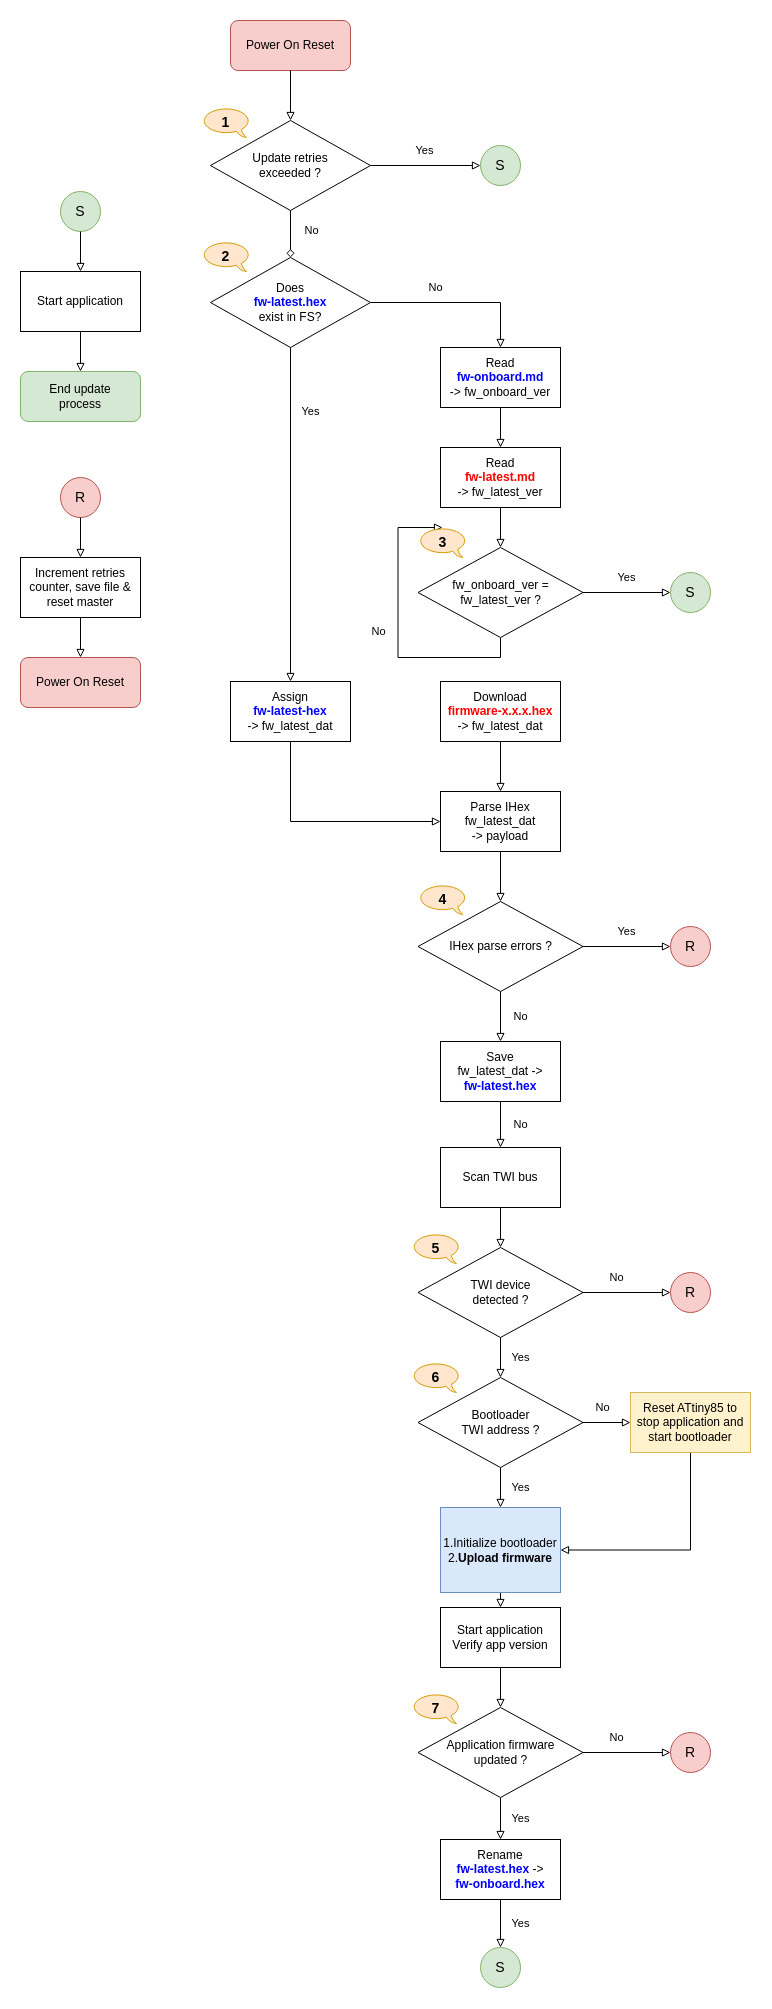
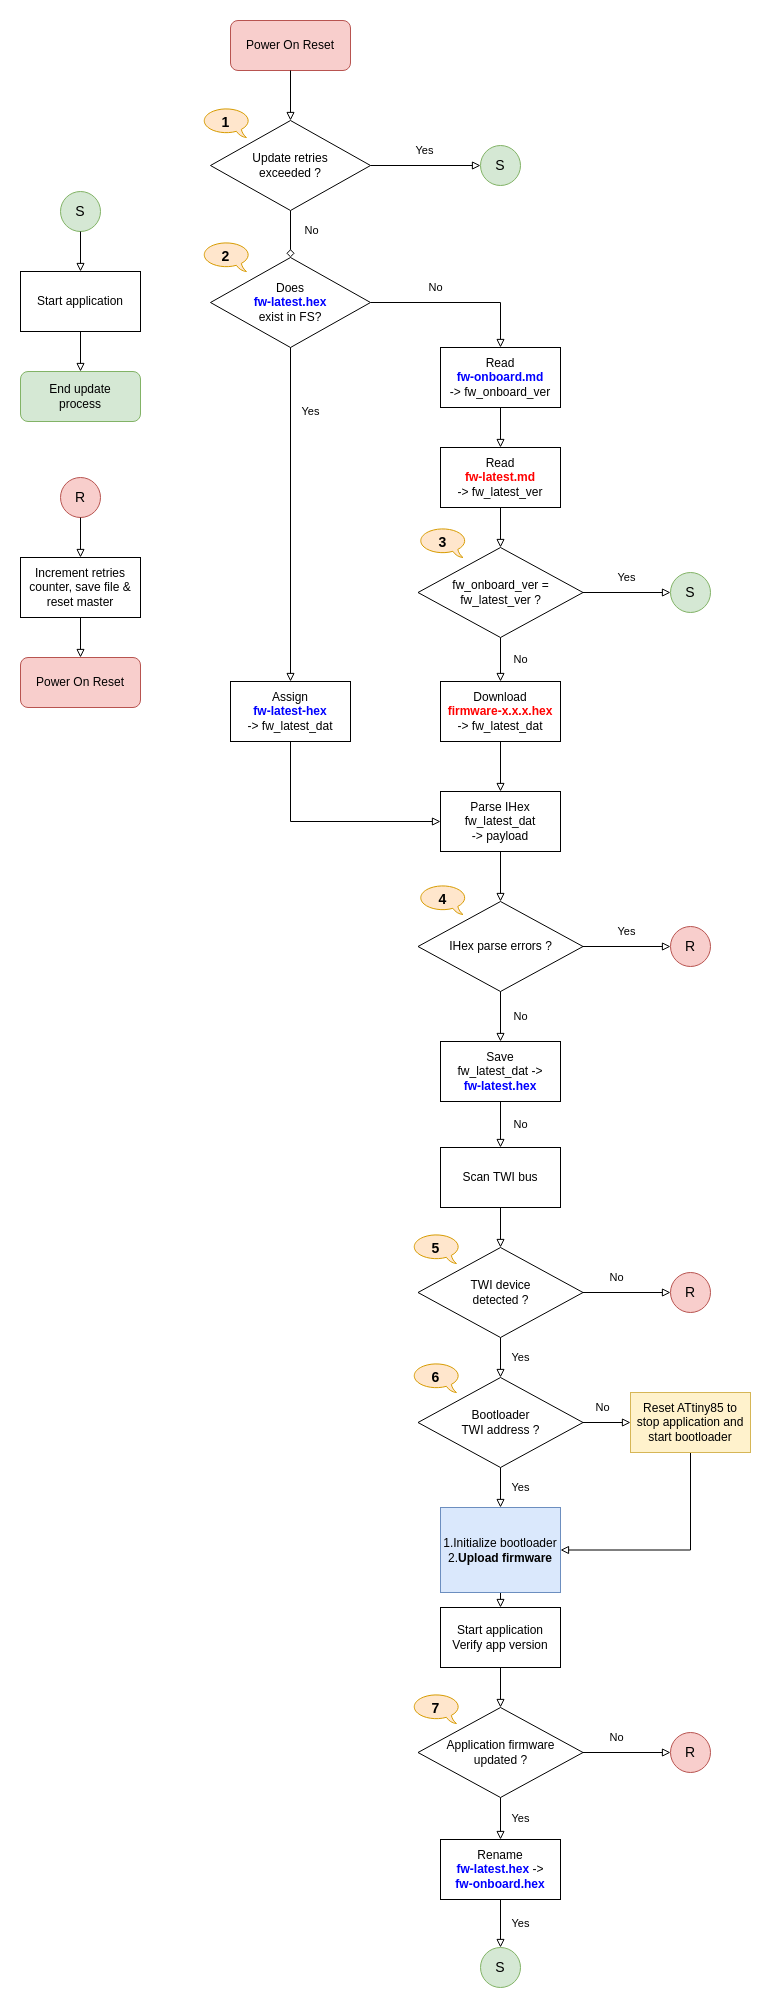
edge "fw_onboard_ver = fw_latest_ver ?" -> "3": now "fw_onboard_ver = fw_latest_ver ?" -> "Download firmware-x.x.x.hex -> fw_latest_dat"
